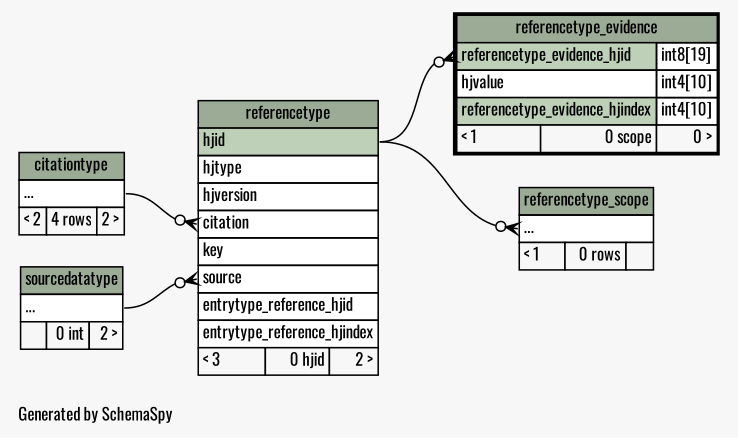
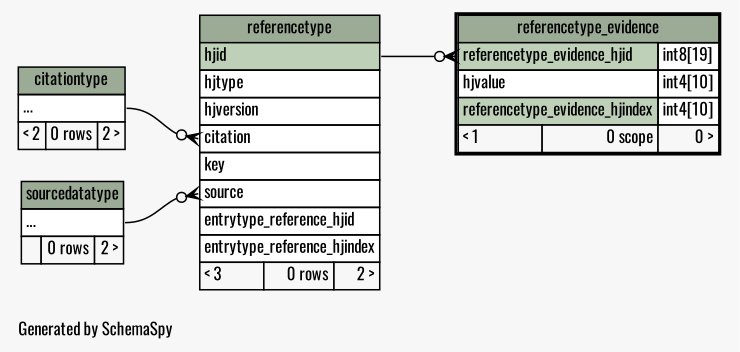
node "citationtype": text "4 rows" -> "0 rows"
node "referencetype_scope": removed
node "sourcedatatype": text "0 int" -> "0 rows"
node "referencetype": text "0 hjid" -> "0 rows"
